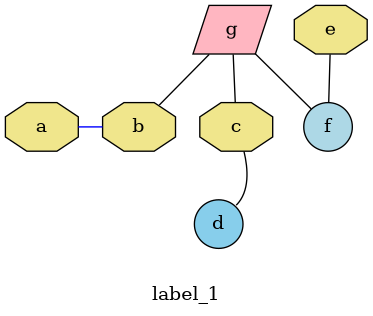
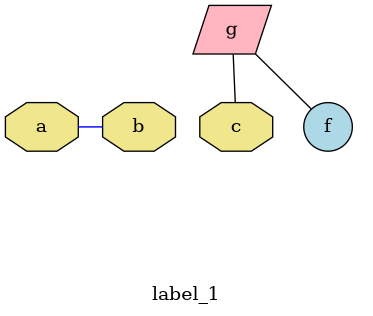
node "e": removed
edge "g" -- "b": removed
node "d": removed
